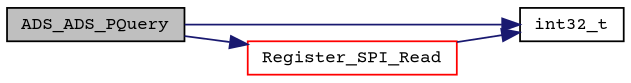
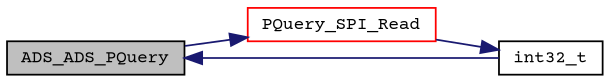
edge "ADS_ADS_PQuery" -> "int32_t": reversed
node "Register_SPI_Read": label "Register_SPI_Read" -> "PQuery_SPI_Read"
